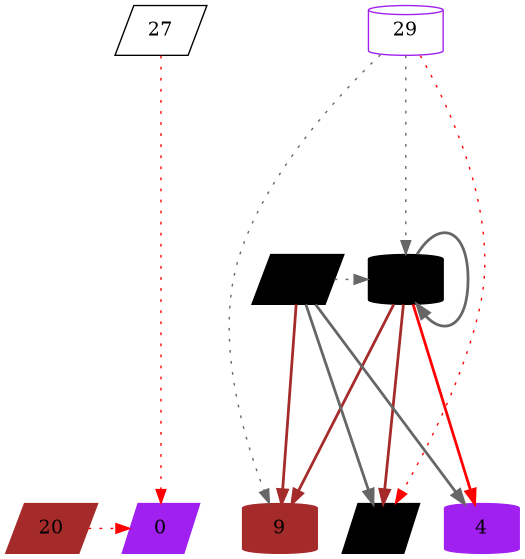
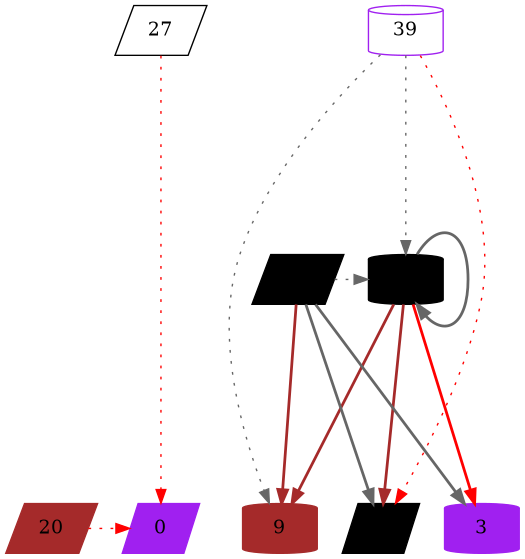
node "29": label "29" -> "39"
node "4": label "4" -> "3"
